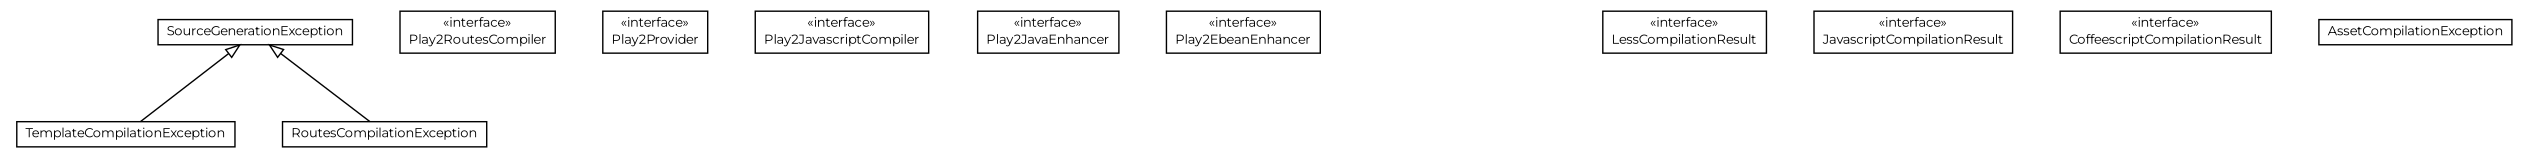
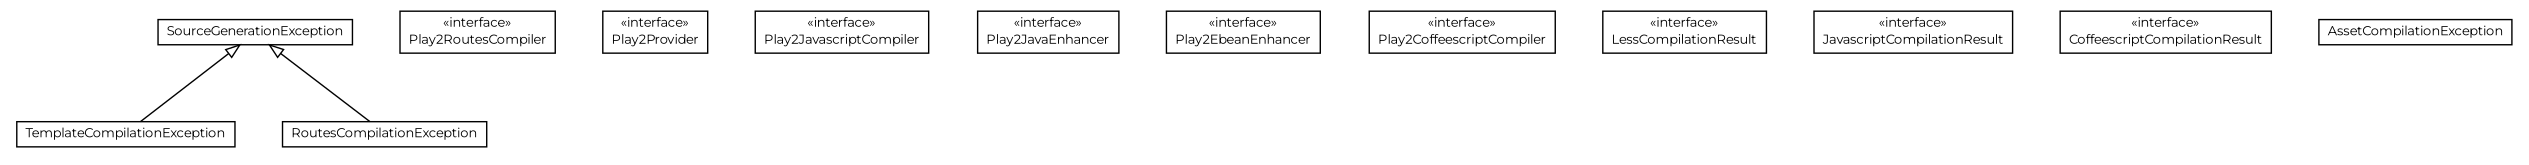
node "Play2CoffeescriptCompiler": added
